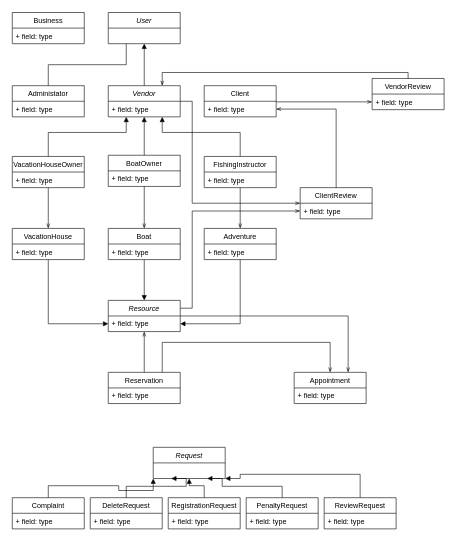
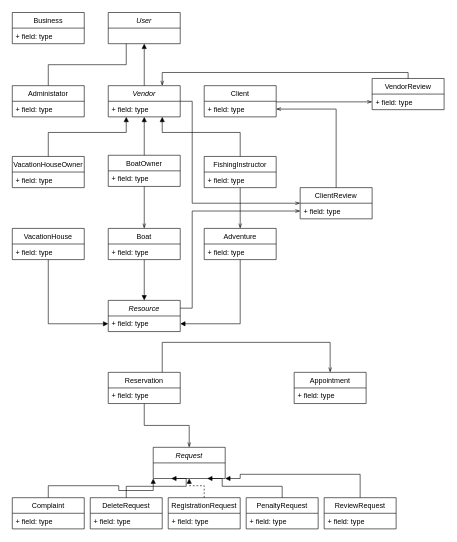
edge "VacationHouseOwner" -> "VacationHouse": removed
edge "Resource" -> "Appointment": removed
edge "Reservation" -> "Resource": now "Reservation" -> "Request"
edge "RegistrationRequest" -> "Request": style solid -> dashed
